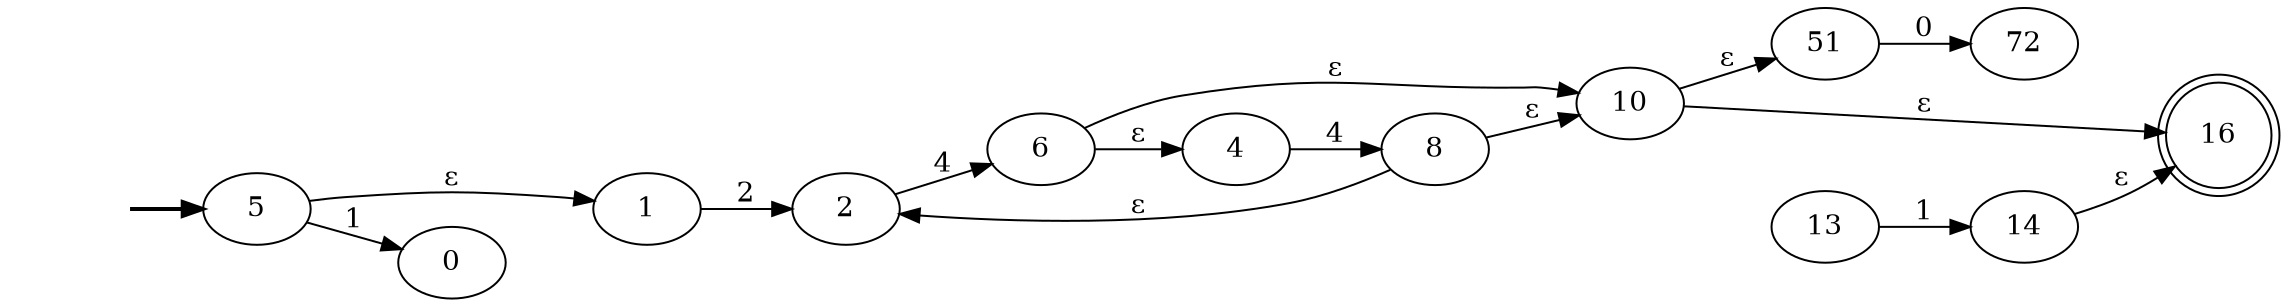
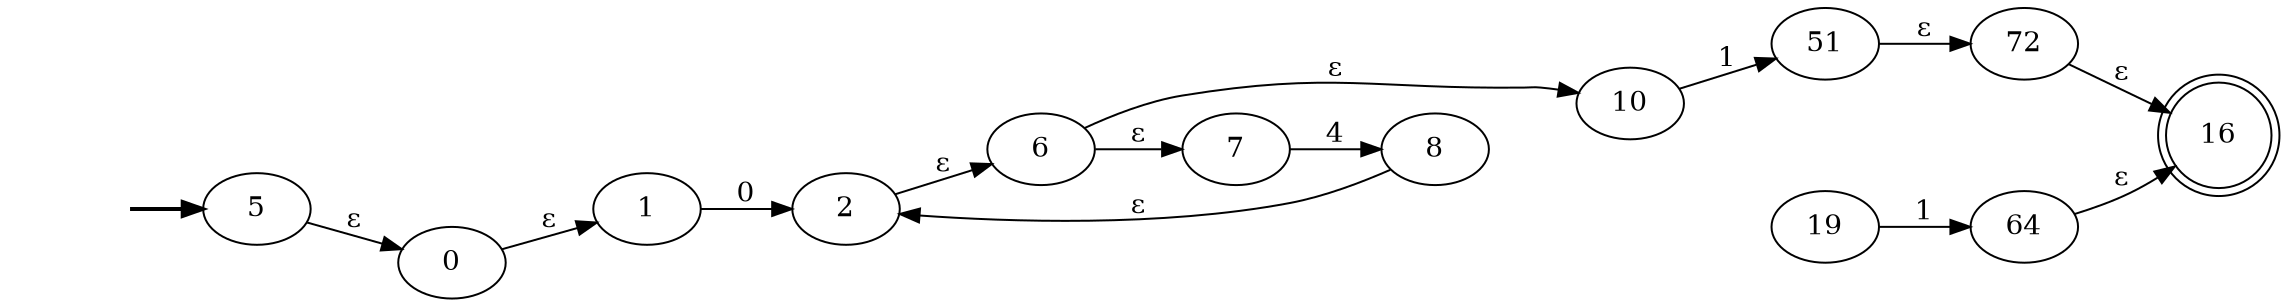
edge "51" -> "72": label "0" -> "ε"
edge "10" -> "51": label "ε" -> "1"
edge "10" -> "16": now "72" -> "16"
edge "8" -> "10": removed, label "ε"
node "4": label "4" -> "7"
edge "2" -> "6": label "4" -> "ε"
edge "5" -> "1": now "0" -> "1"
edge "1" -> "2": label "2" -> "0"
edge "5" -> "0": label "1" -> "ε"
node "13": label "13" -> "19"
node "14": label "14" -> "64"
